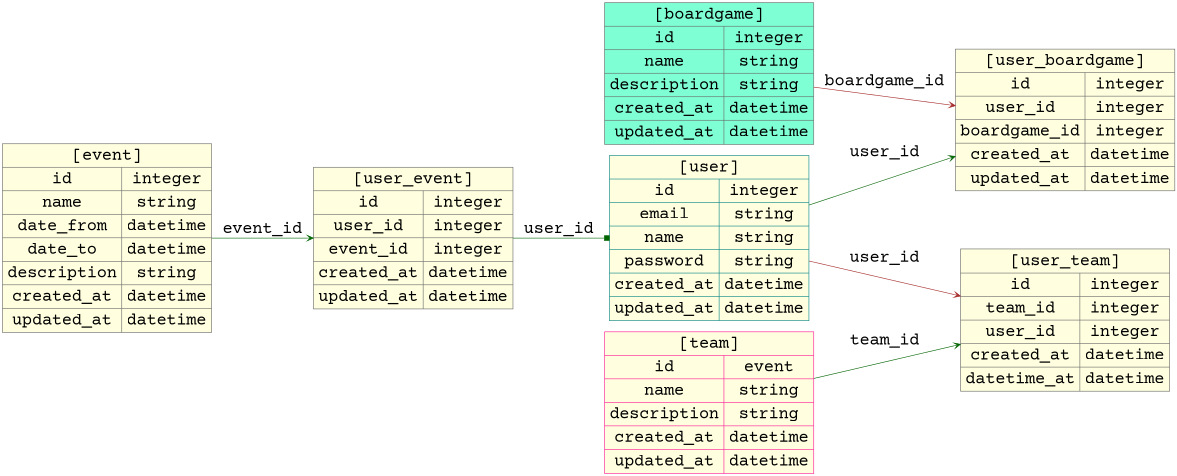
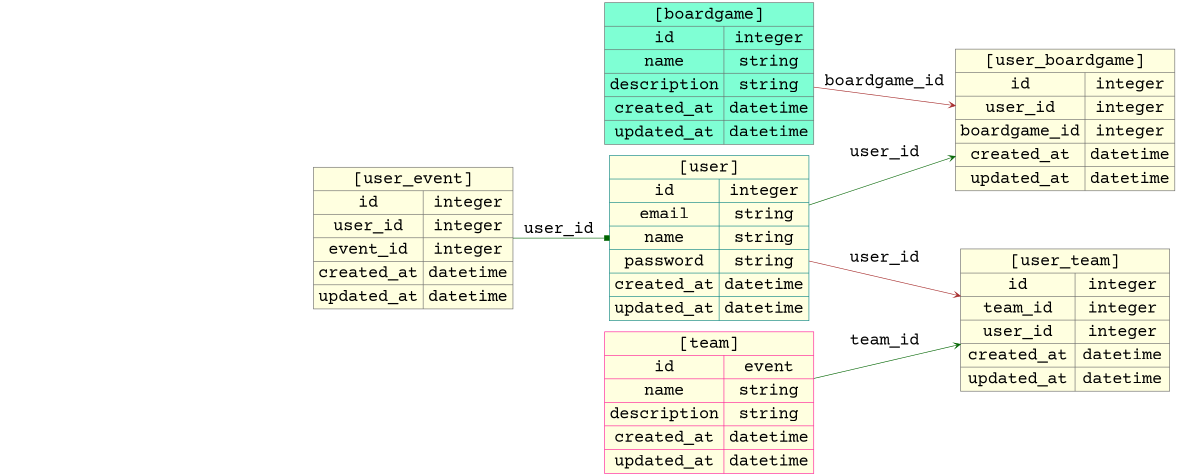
node "[event]": removed
node "[user_team]": text "datetime_at" -> "updated_at"
